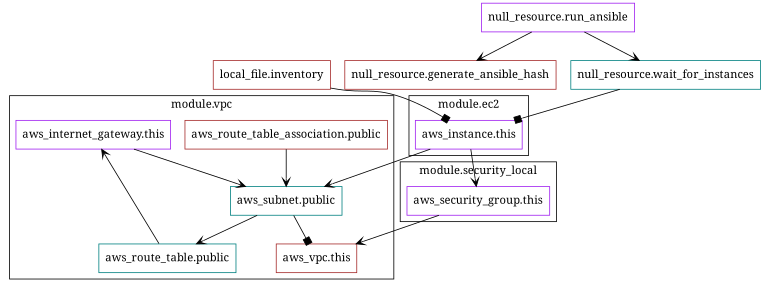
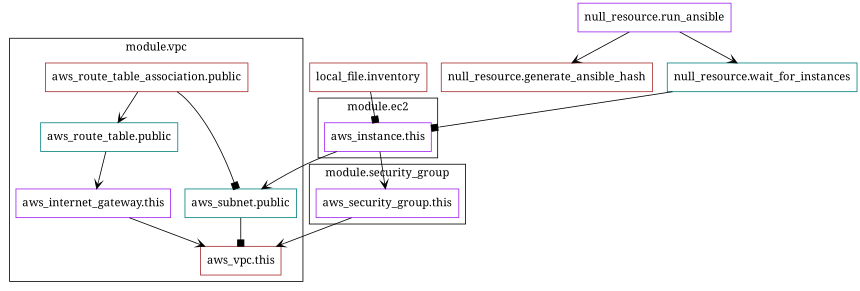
edge "aws_route_table_association.public" -> "aws_subnet.public": arrowhead vee -> box
edge "aws_internet_gateway.this" -> "aws_subnet.public": now "aws_internet_gateway.this" -> "aws_vpc.this"
cluster "module.security_local": label "module.security_local" -> "module.security_group"
edge "aws_subnet.public" -> "aws_route_table.public": now "aws_route_table_association.public" -> "aws_route_table.public"
